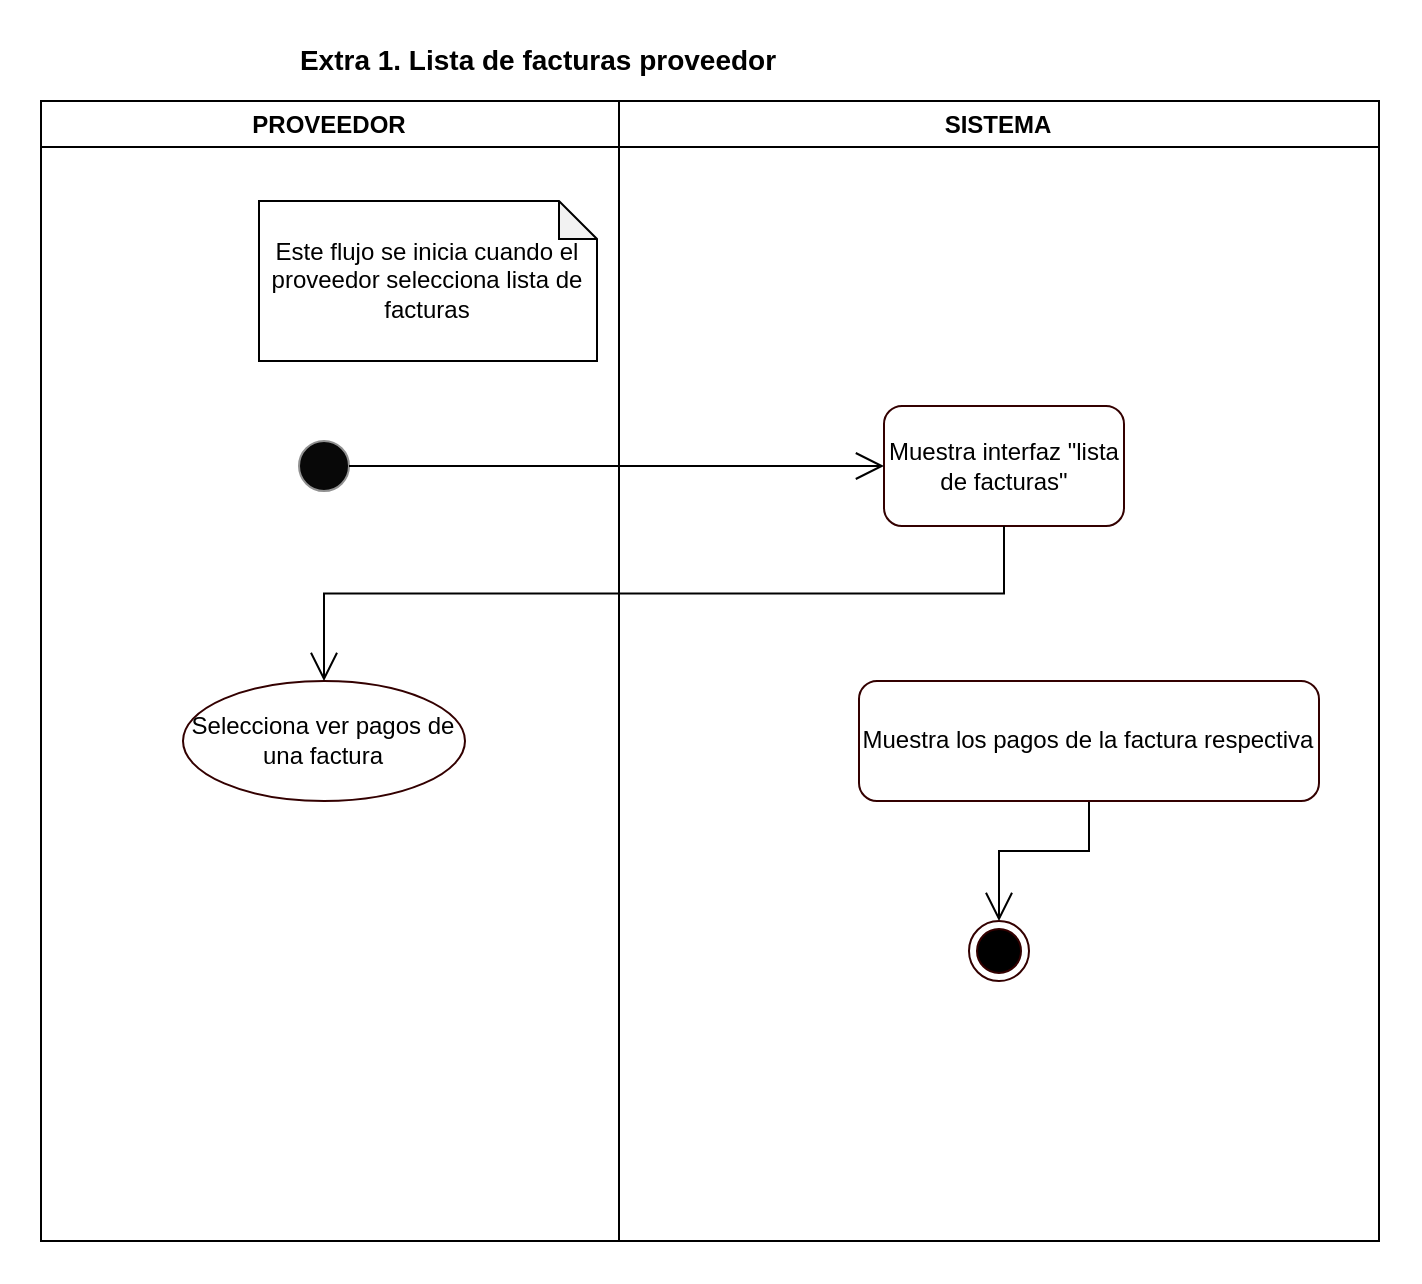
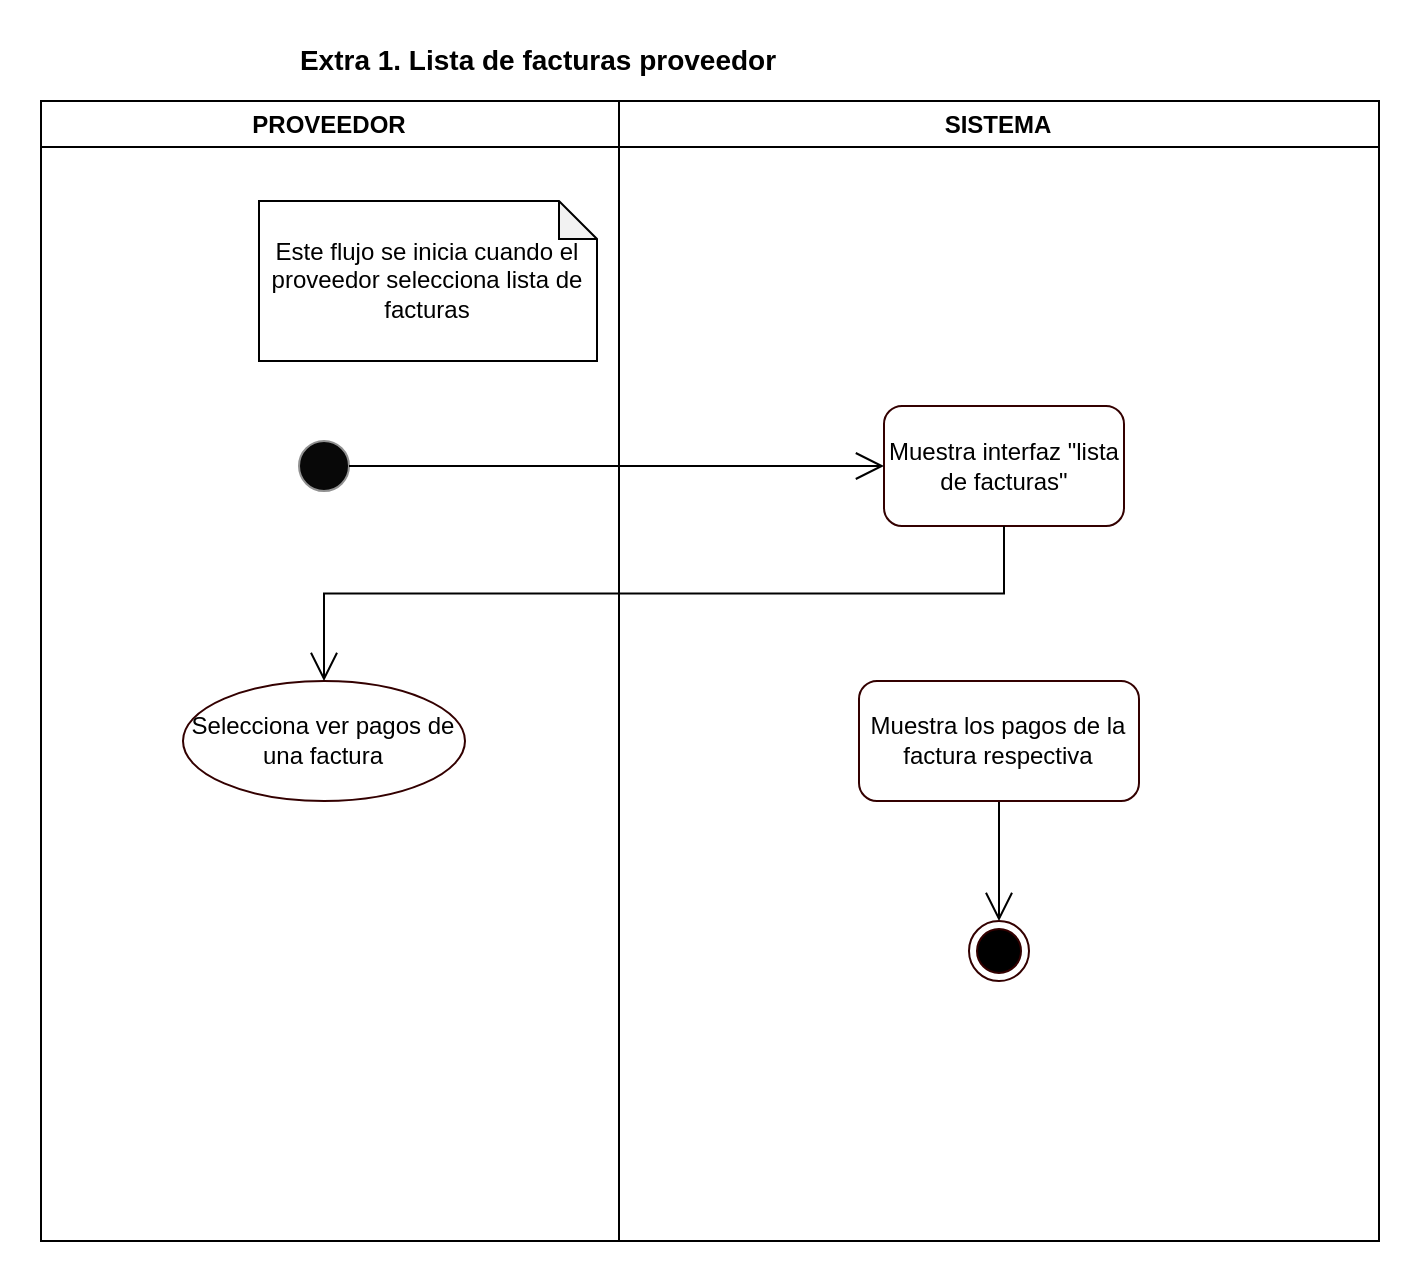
node "Muestra los pagos de la factura respectiva": size 460x120 -> 280x120
